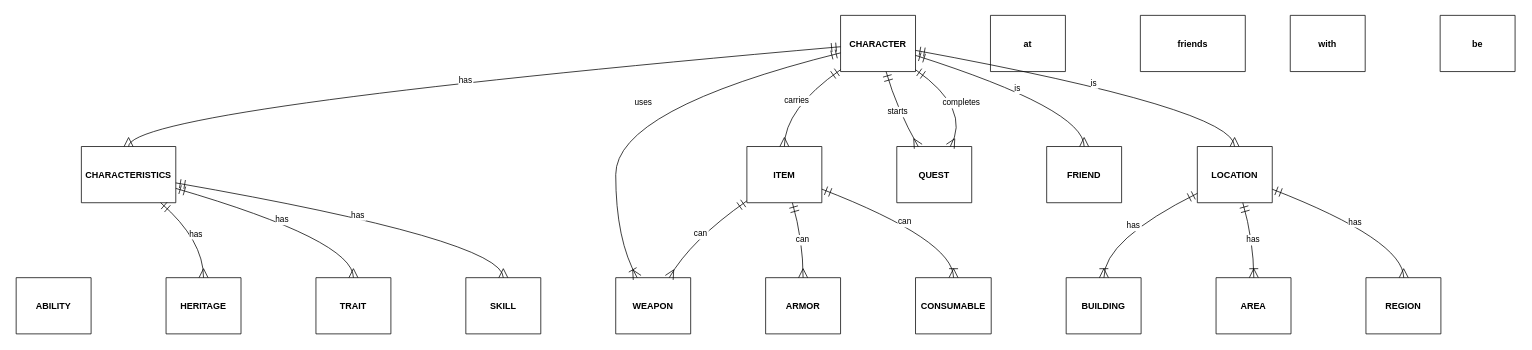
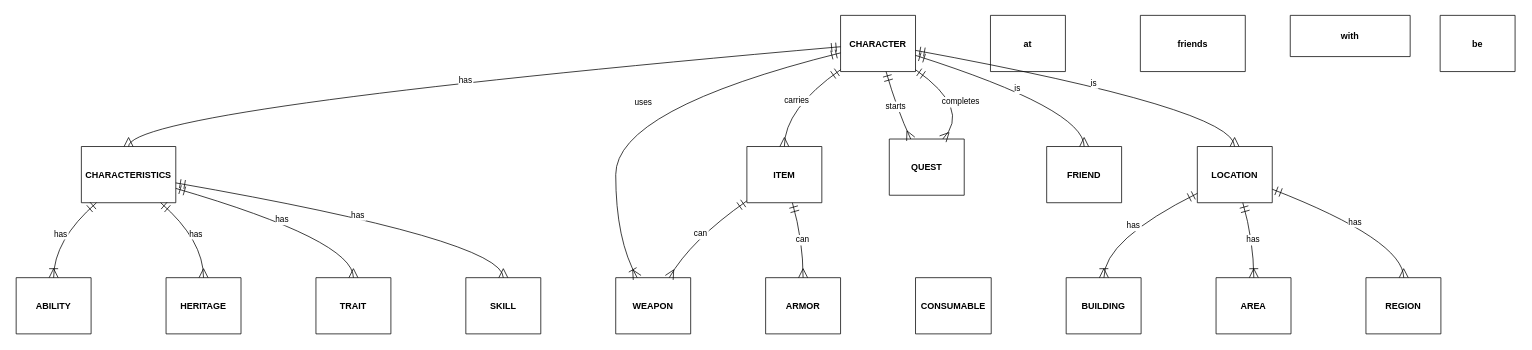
node "with": size 75x56 -> 120x41
node "QUEST": moved (934, 175) -> (927, 167)
edge "ITEM" -- "CONSUMABLE": removed, label "can"
edge "CHARACTERISTICS" -- "ABILITY": added, label "has"
